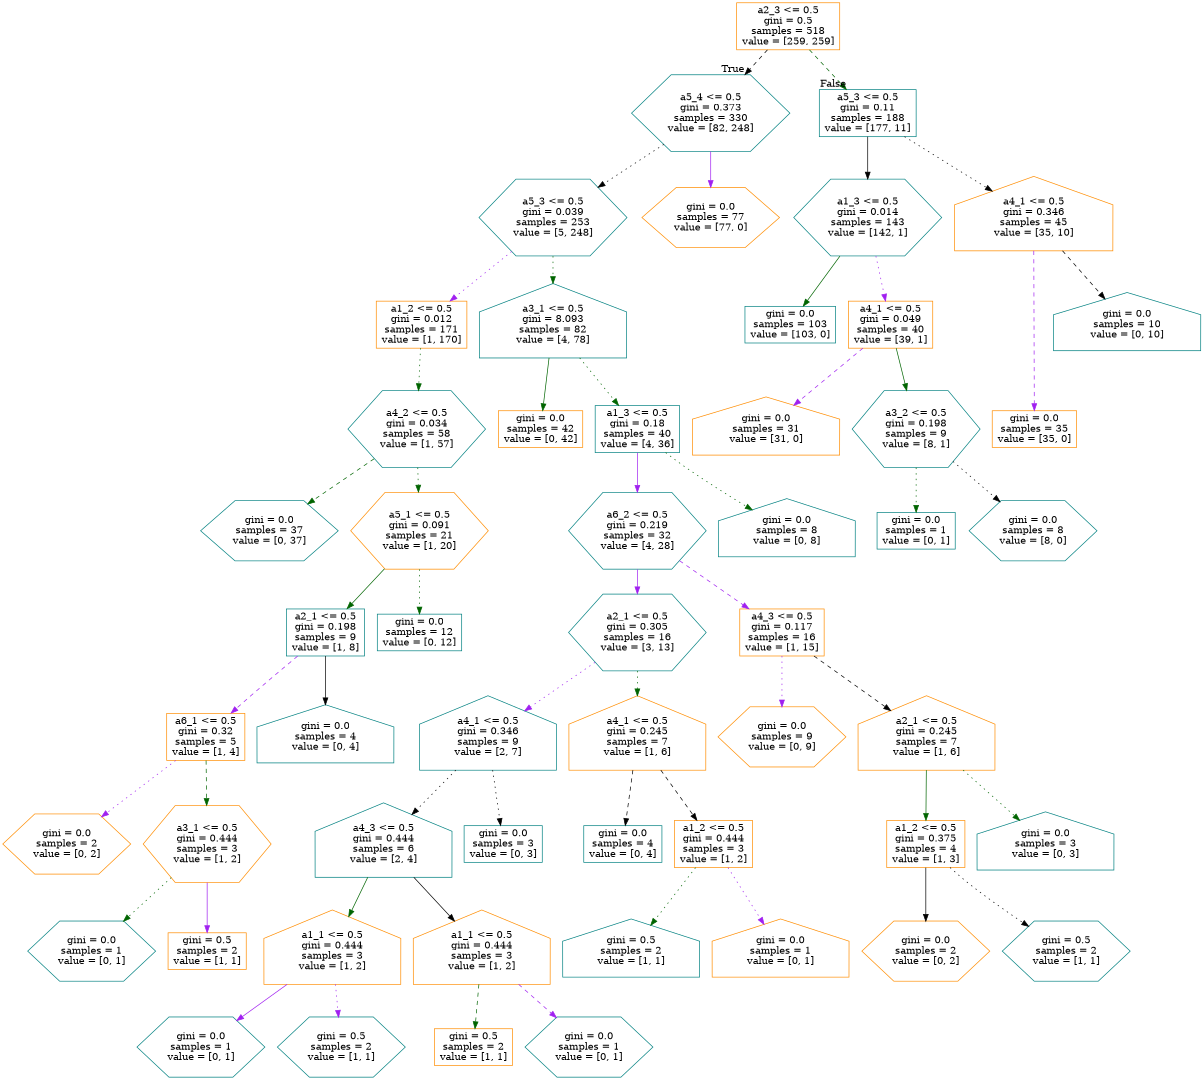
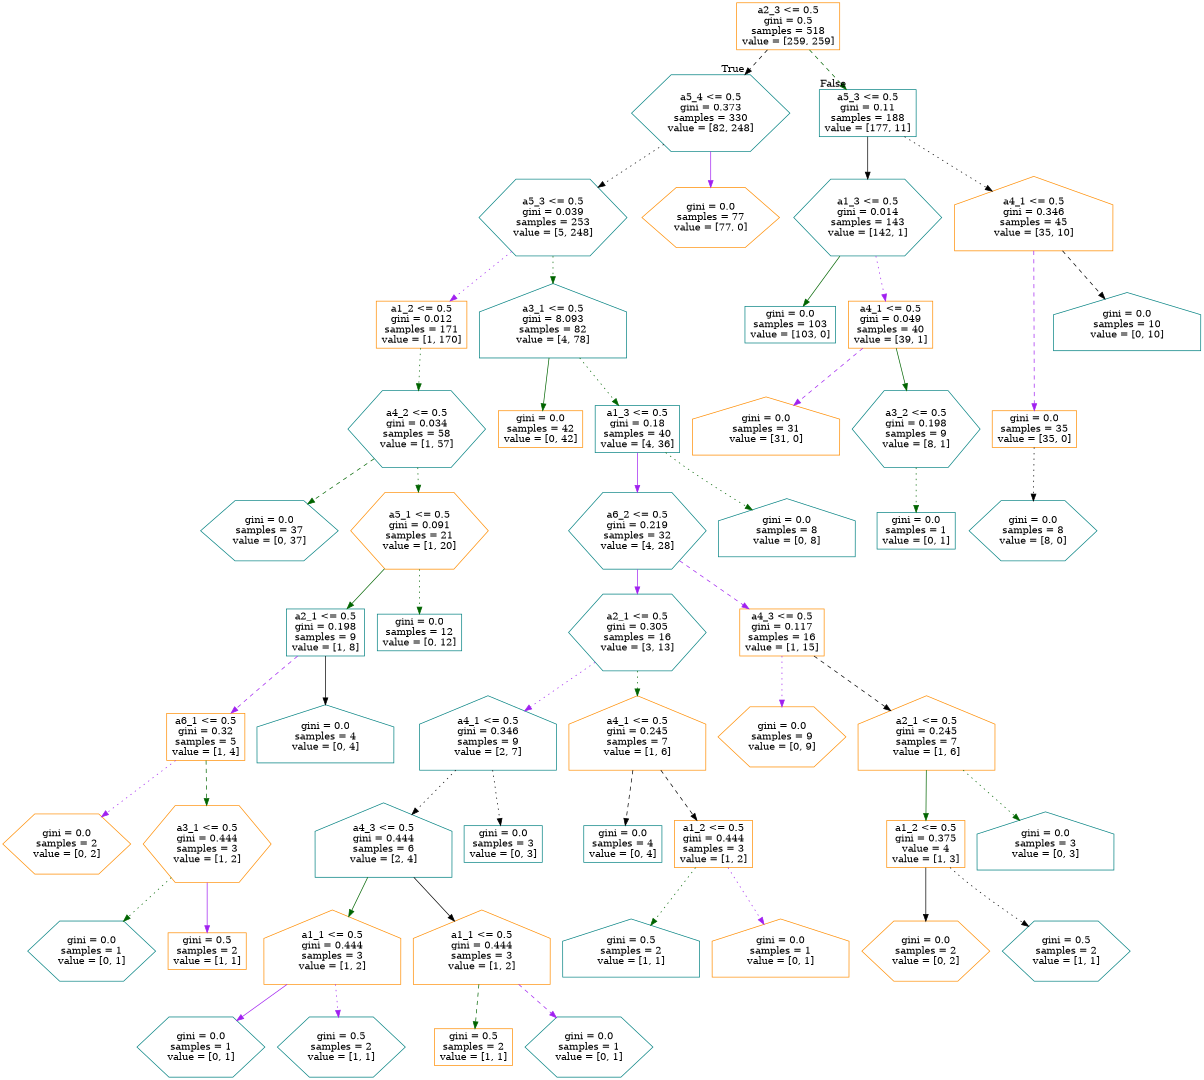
edge "a3_2 <= 0.5 gini = 0.198 samples = 9 value = [8, 1]" -> "gini = 0.0 samples = 8 value = [8, 0]": now "gini = 0.0 samples = 35 value = [35, 0]" -> "gini = 0.0 samples = 8 value = [8, 0]"
node "a1_2 <= 0.5 gini = 0.375 samples = 4 value = [1, 3]": label "a1_2 <= 0.5 gini = 0.375 samples = 4 value = [1, 3]" -> "a1_2 <= 0.5 gini = 0.375 value = 4 value = [1, 3]"
